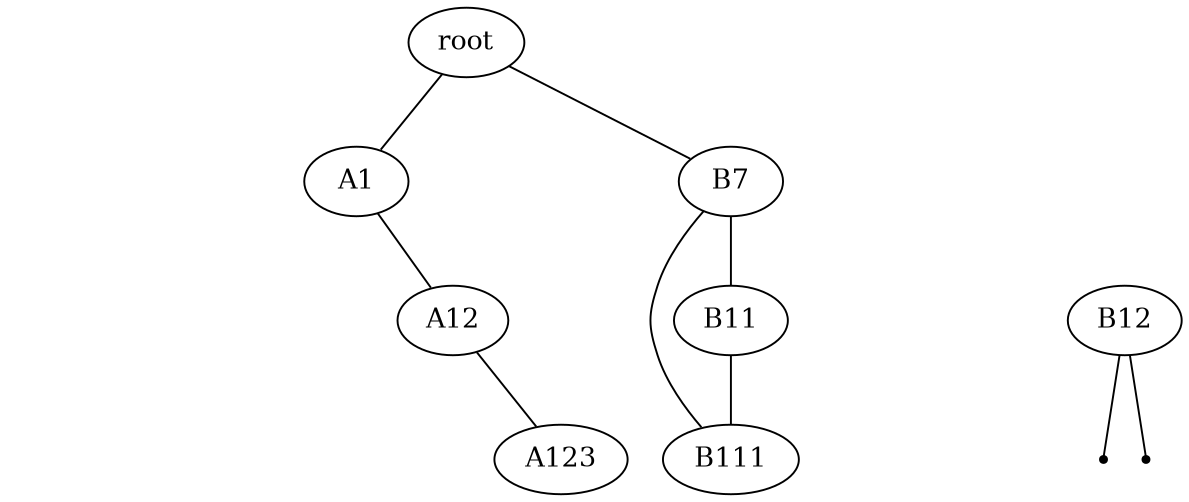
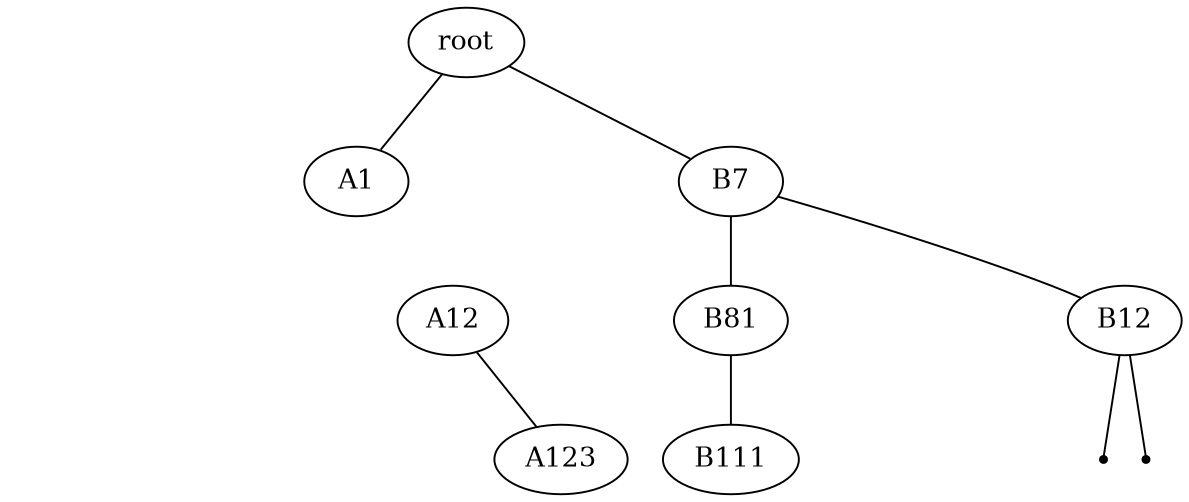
edge "A1" -- "A12": removed
edge "B7" -- "B111": now "B7" -- "B12"
node "B11": label "B11" -> "B81"
